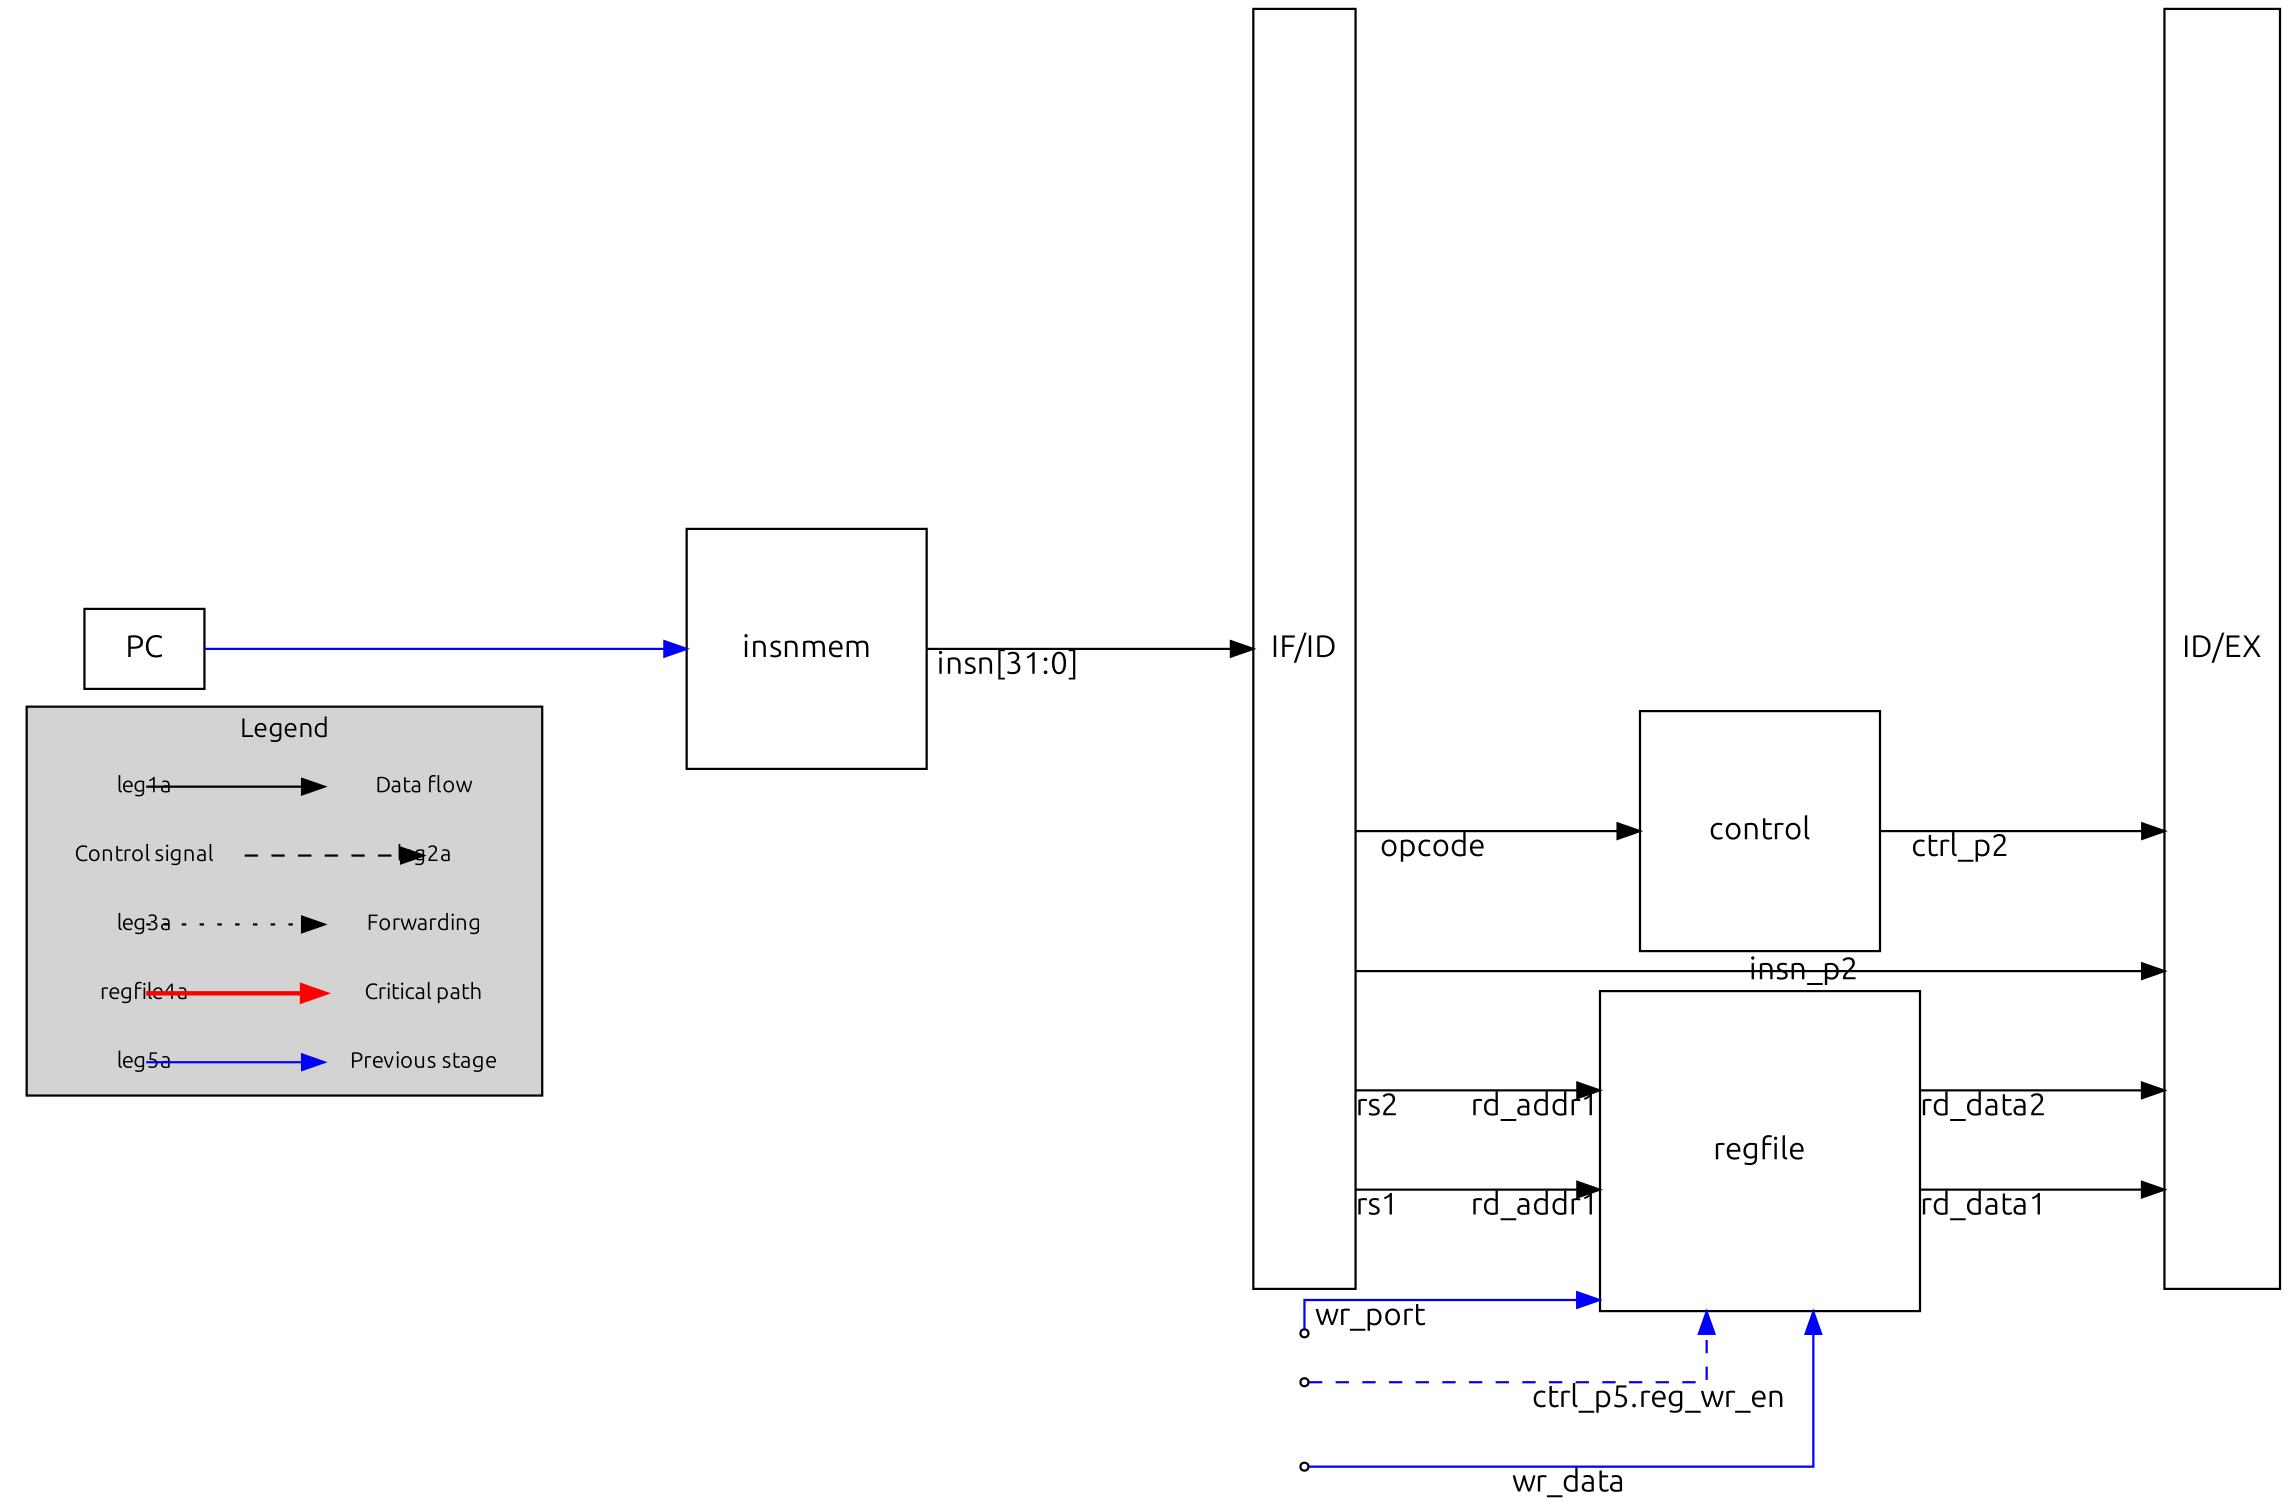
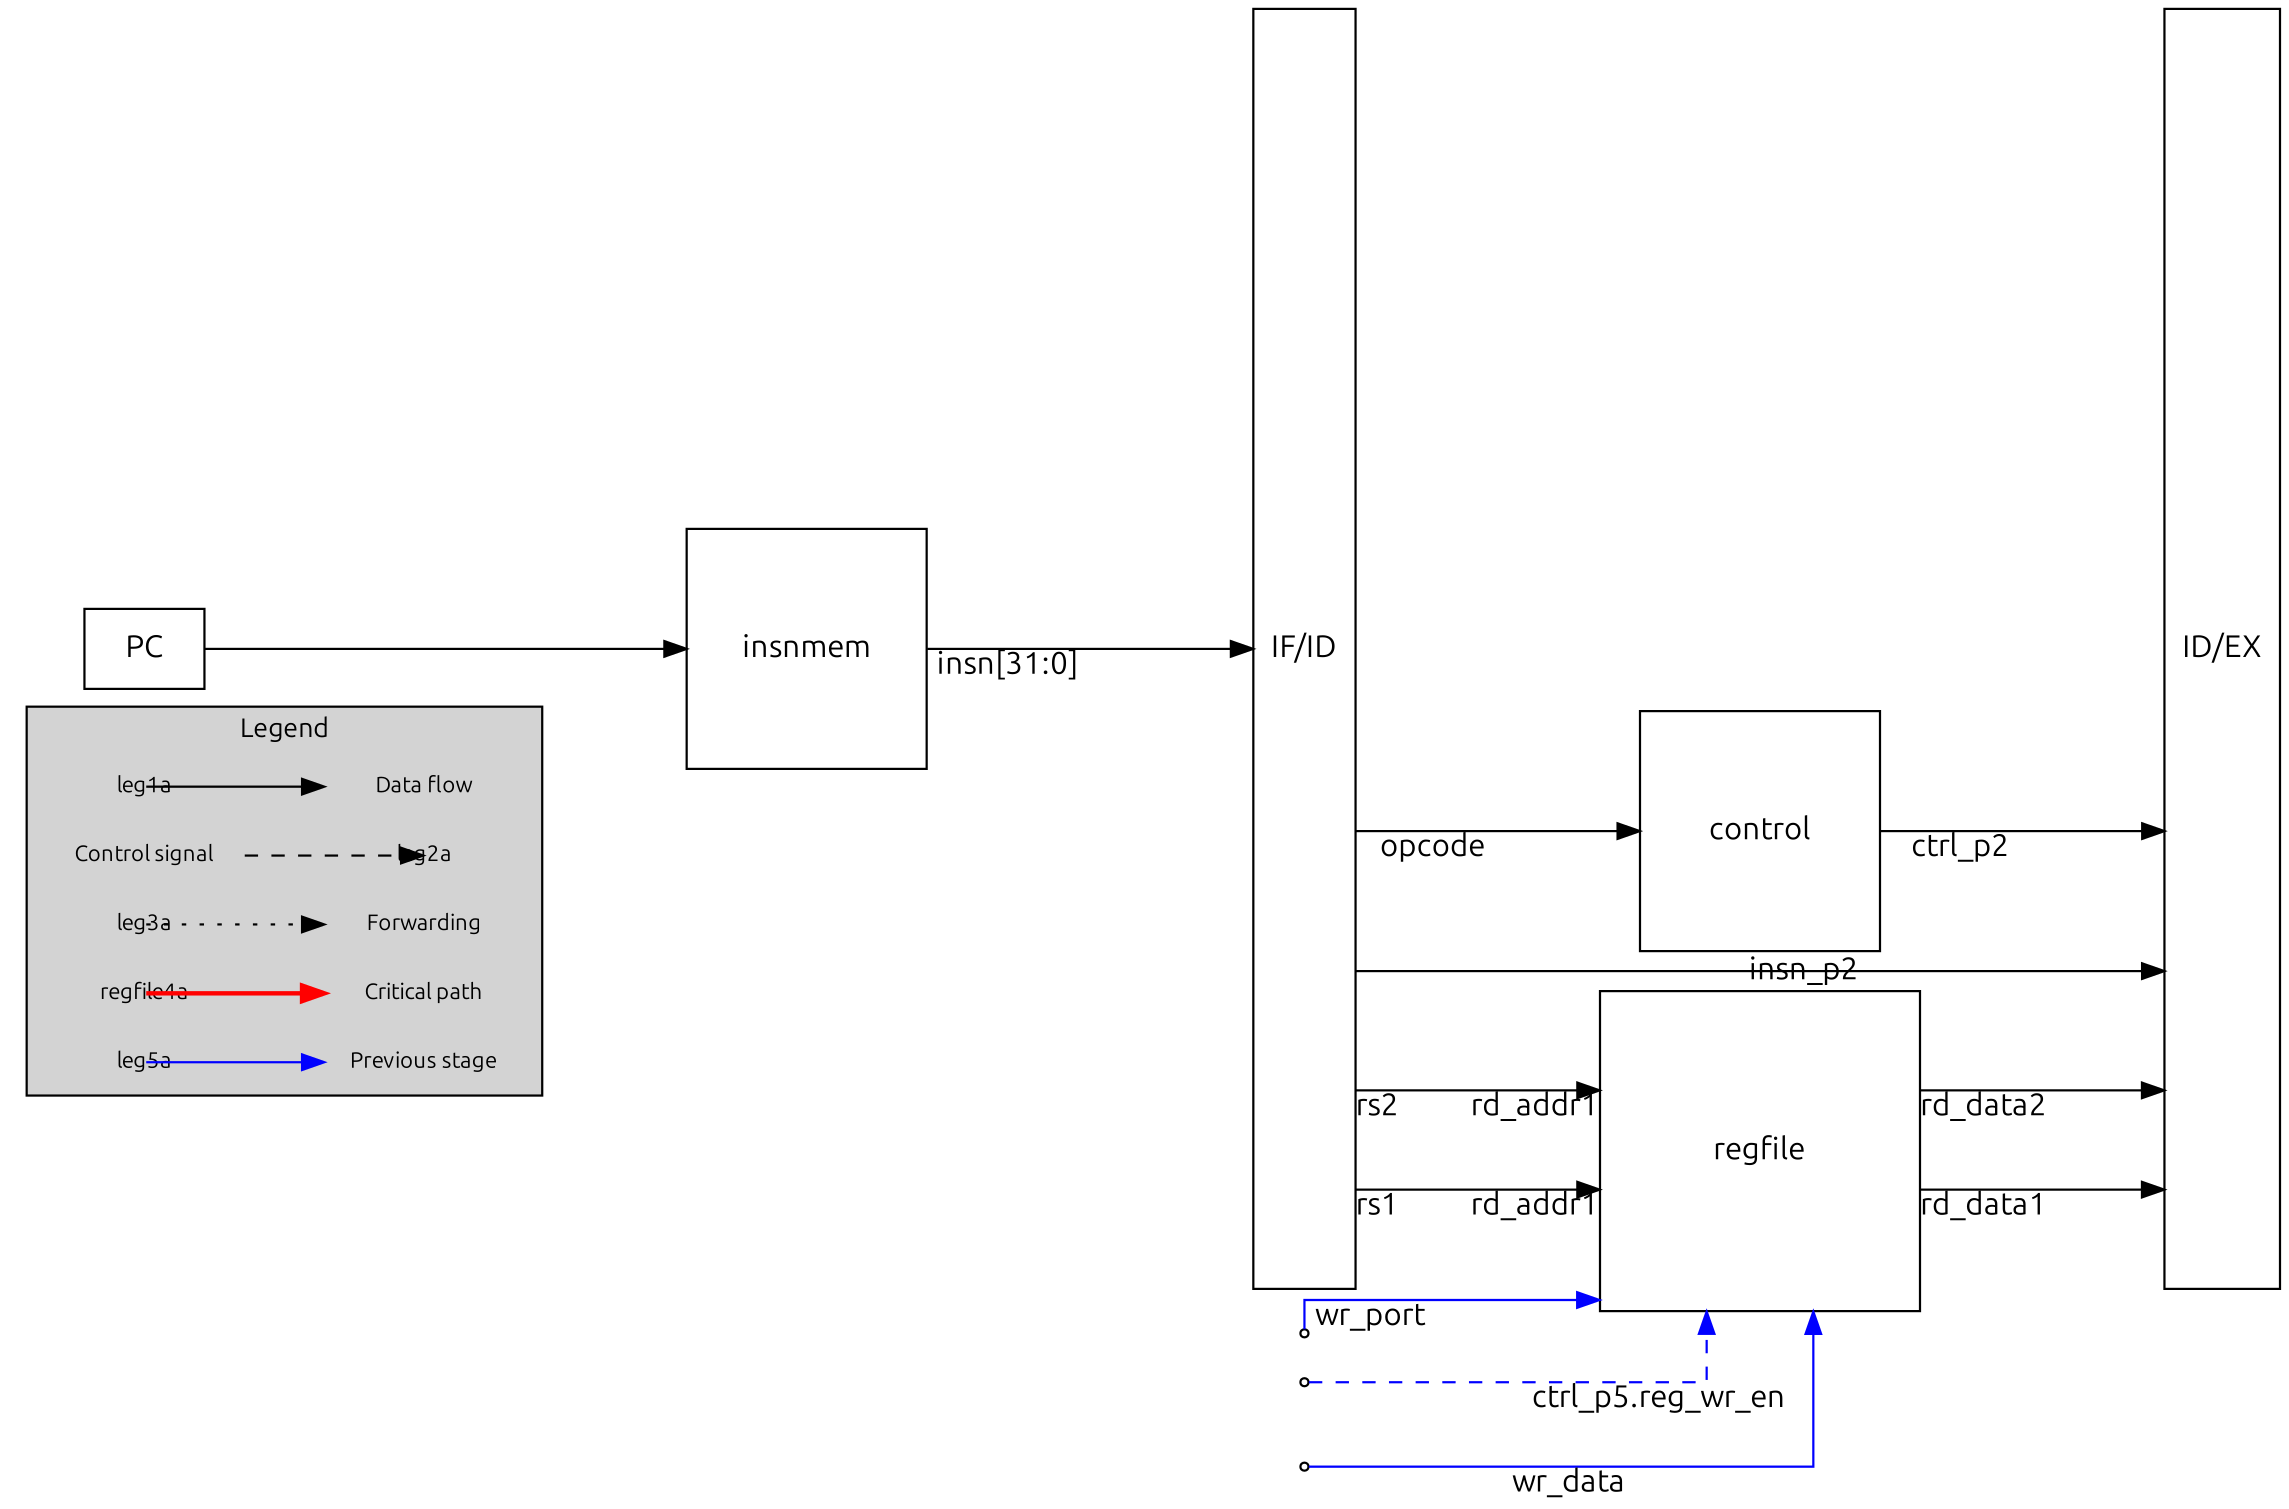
edge "PC" -> "insnmem": color blue -> black
